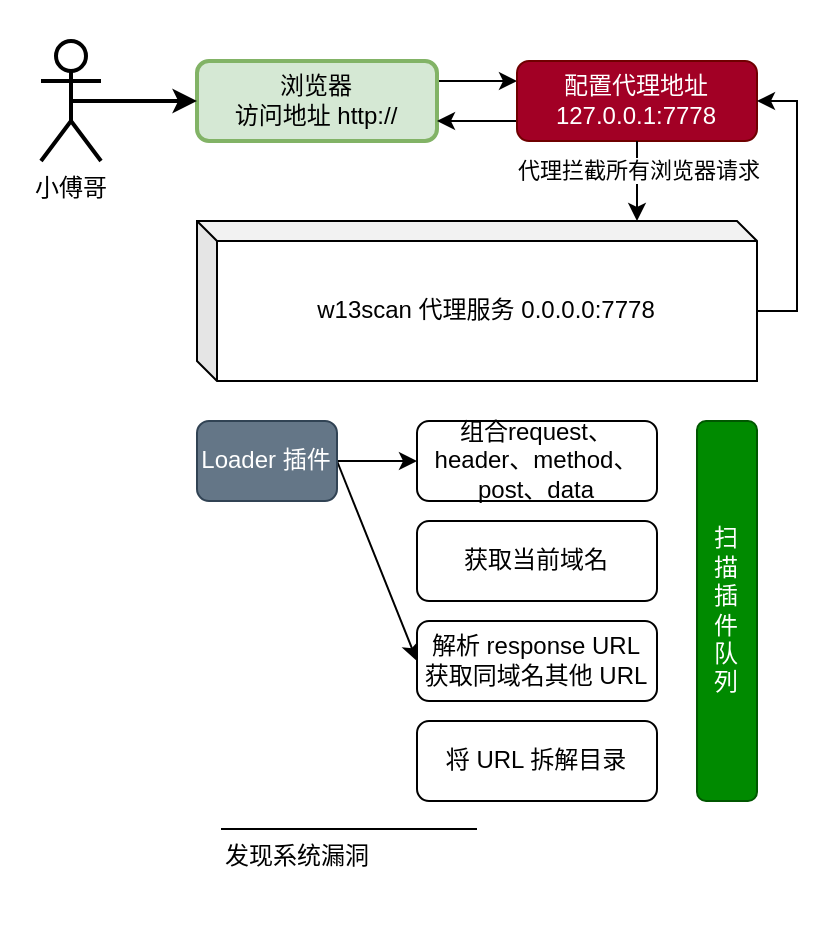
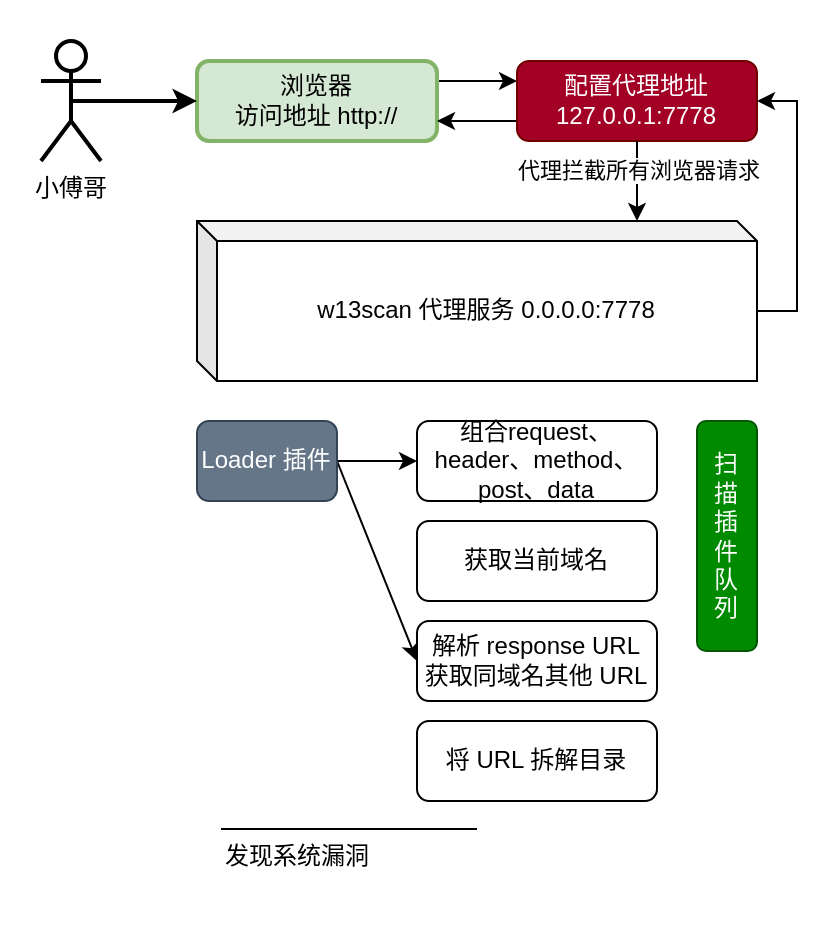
node "扫 描 插 件 队 列": size 60x380 -> 60x230
